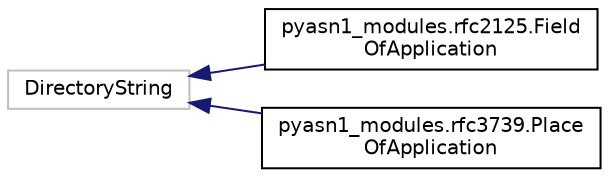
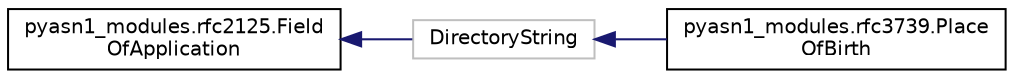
edge "pyasn1_modules.rfc2125.Field OfApplication" -> "DirectoryString": reversed
node "pyasn1_modules.rfc3739.Place OfApplication": label "pyasn1_modules.rfc3739.Place OfApplication" -> "pyasn1_modules.rfc3739.Place OfBirth"
